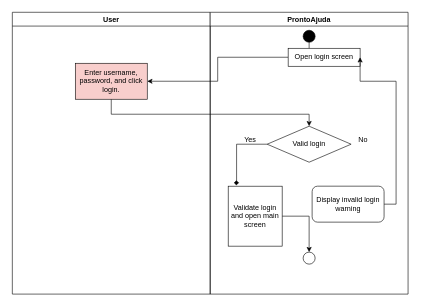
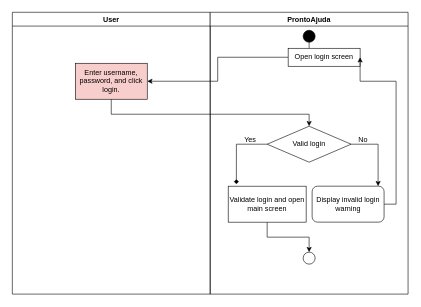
edge "Valid login" -> "Display invalid login warning": added
node "Validate login and open main screen": size 54x60 -> 78x36
